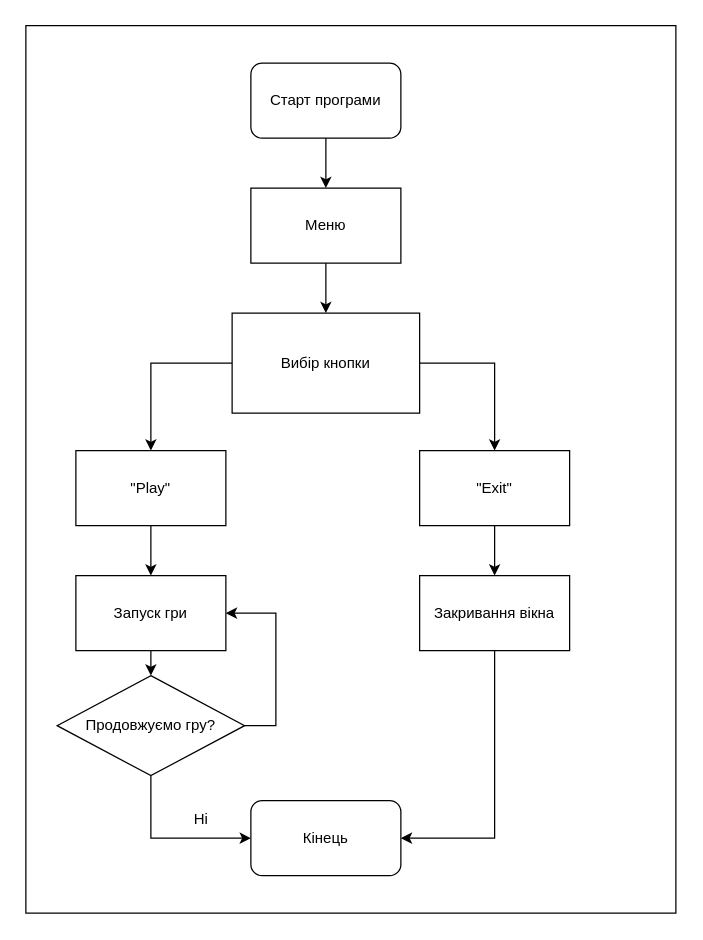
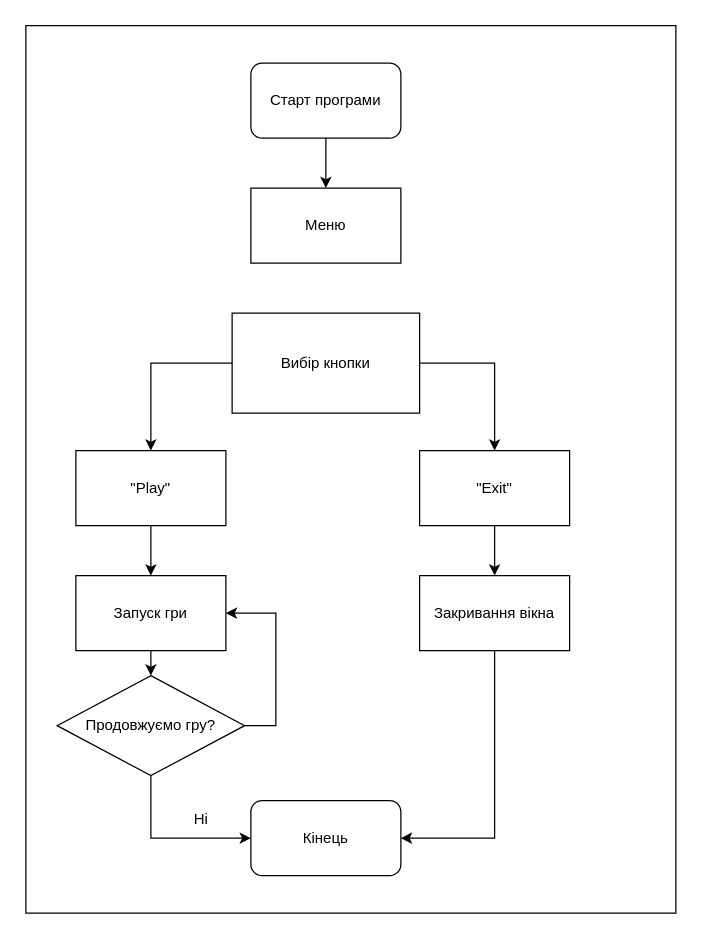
edge "Меню" -> "Вибір кнопки": removed
